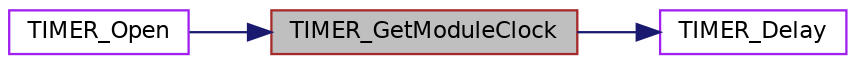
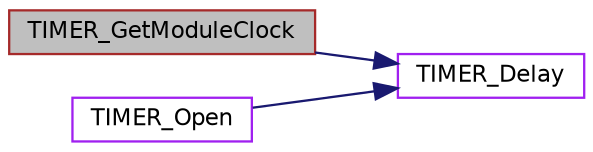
edge "TIMER_Open" -> "TIMER_GetModuleClock": now "TIMER_Open" -> "TIMER_Delay"
